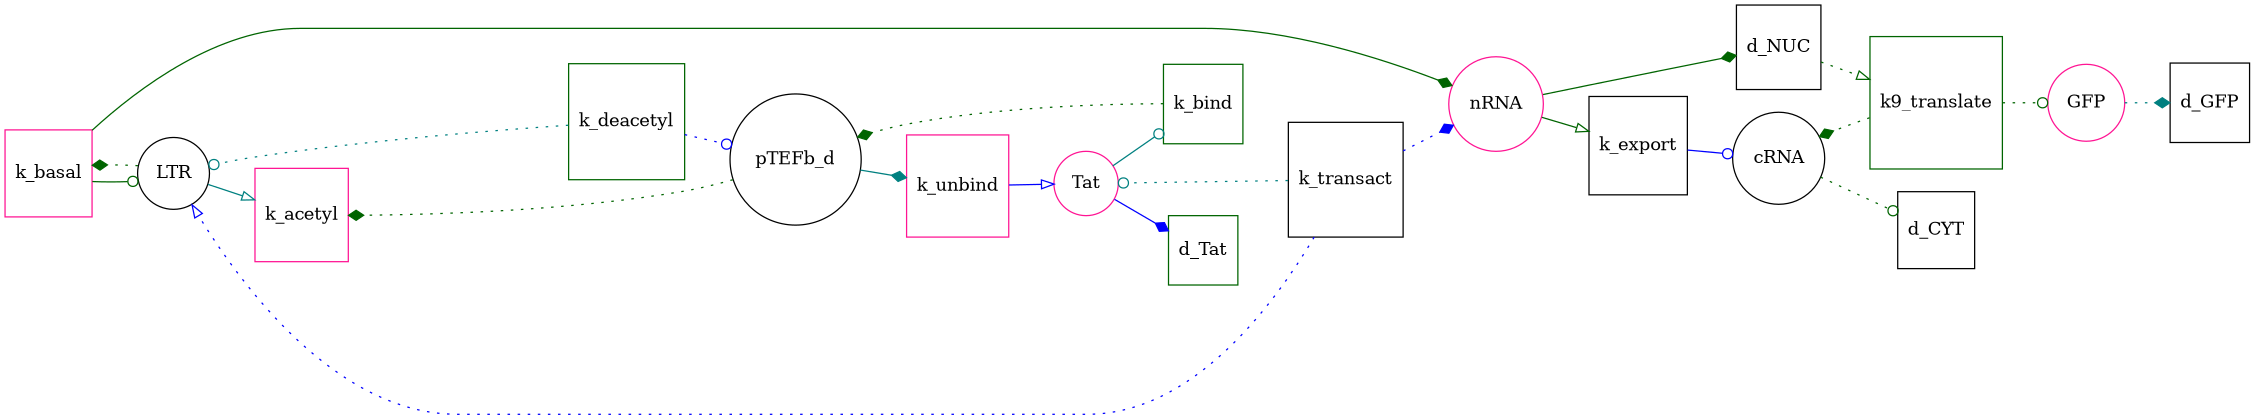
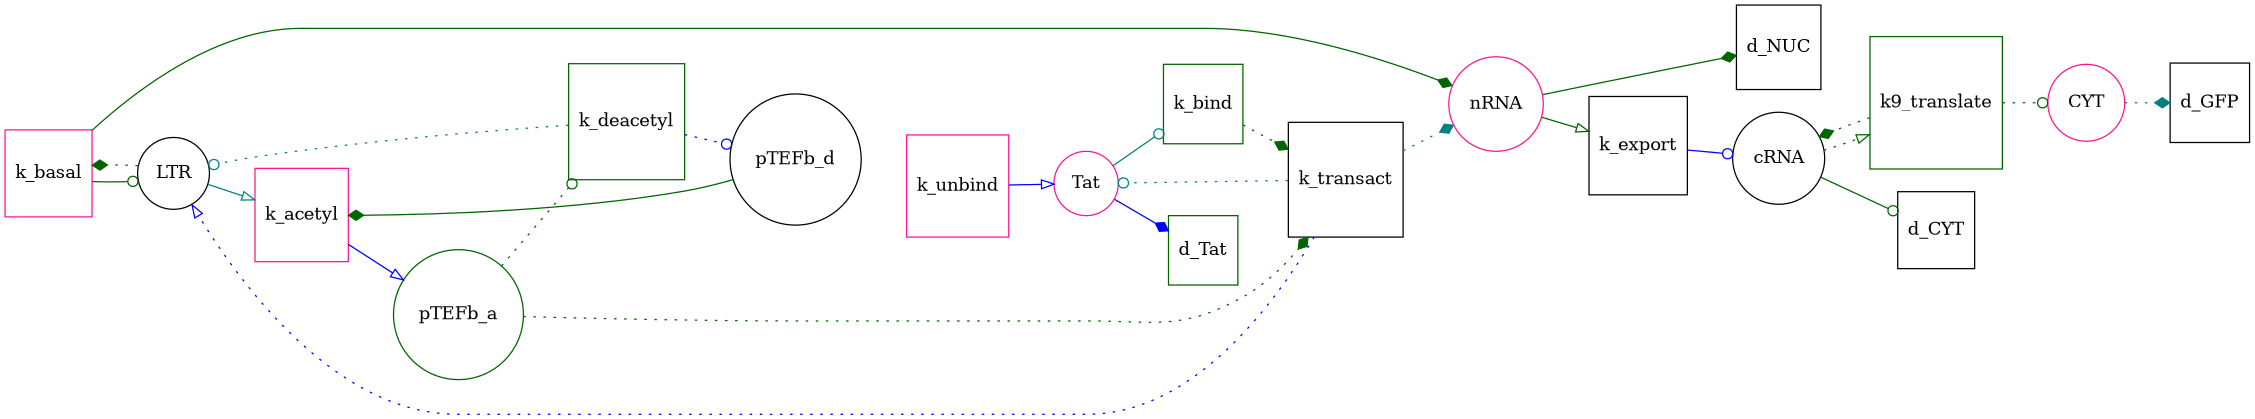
edge "d_NUC" -> "k9_translate": now "cRNA" -> "k9_translate"
node "GFP": label "GFP" -> "CYT"
edge "k_bind" -> "pTEFb_d": now "k_bind" -> "k_transact"
edge "k_transact" -> "nRNA": color blue -> teal
edge "pTEFb_d" -> "k_unbind": removed
edge "cRNA" -> "d_CYT": style dotted -> solid
edge "pTEFb_d" -> "k_acetyl": style dotted -> solid
node "pTEFb_a": added
